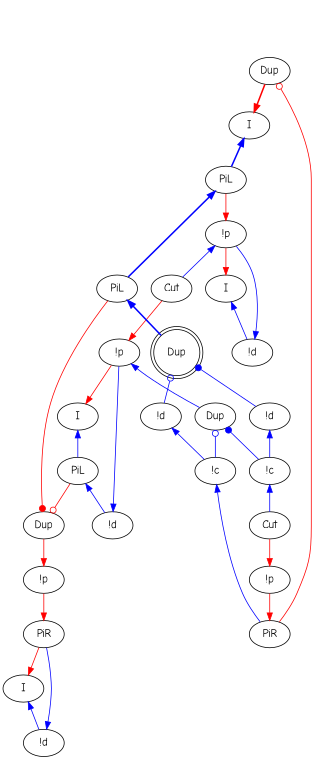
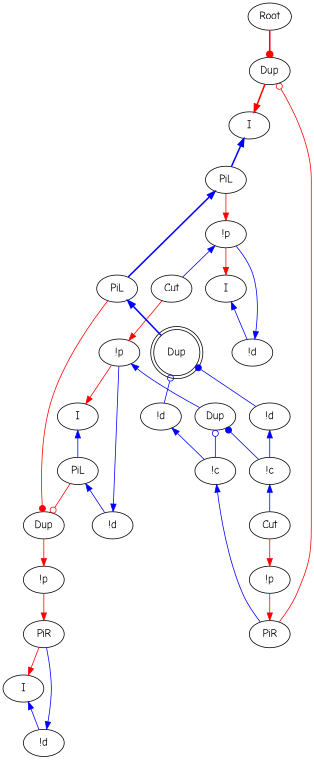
node "Root": added
